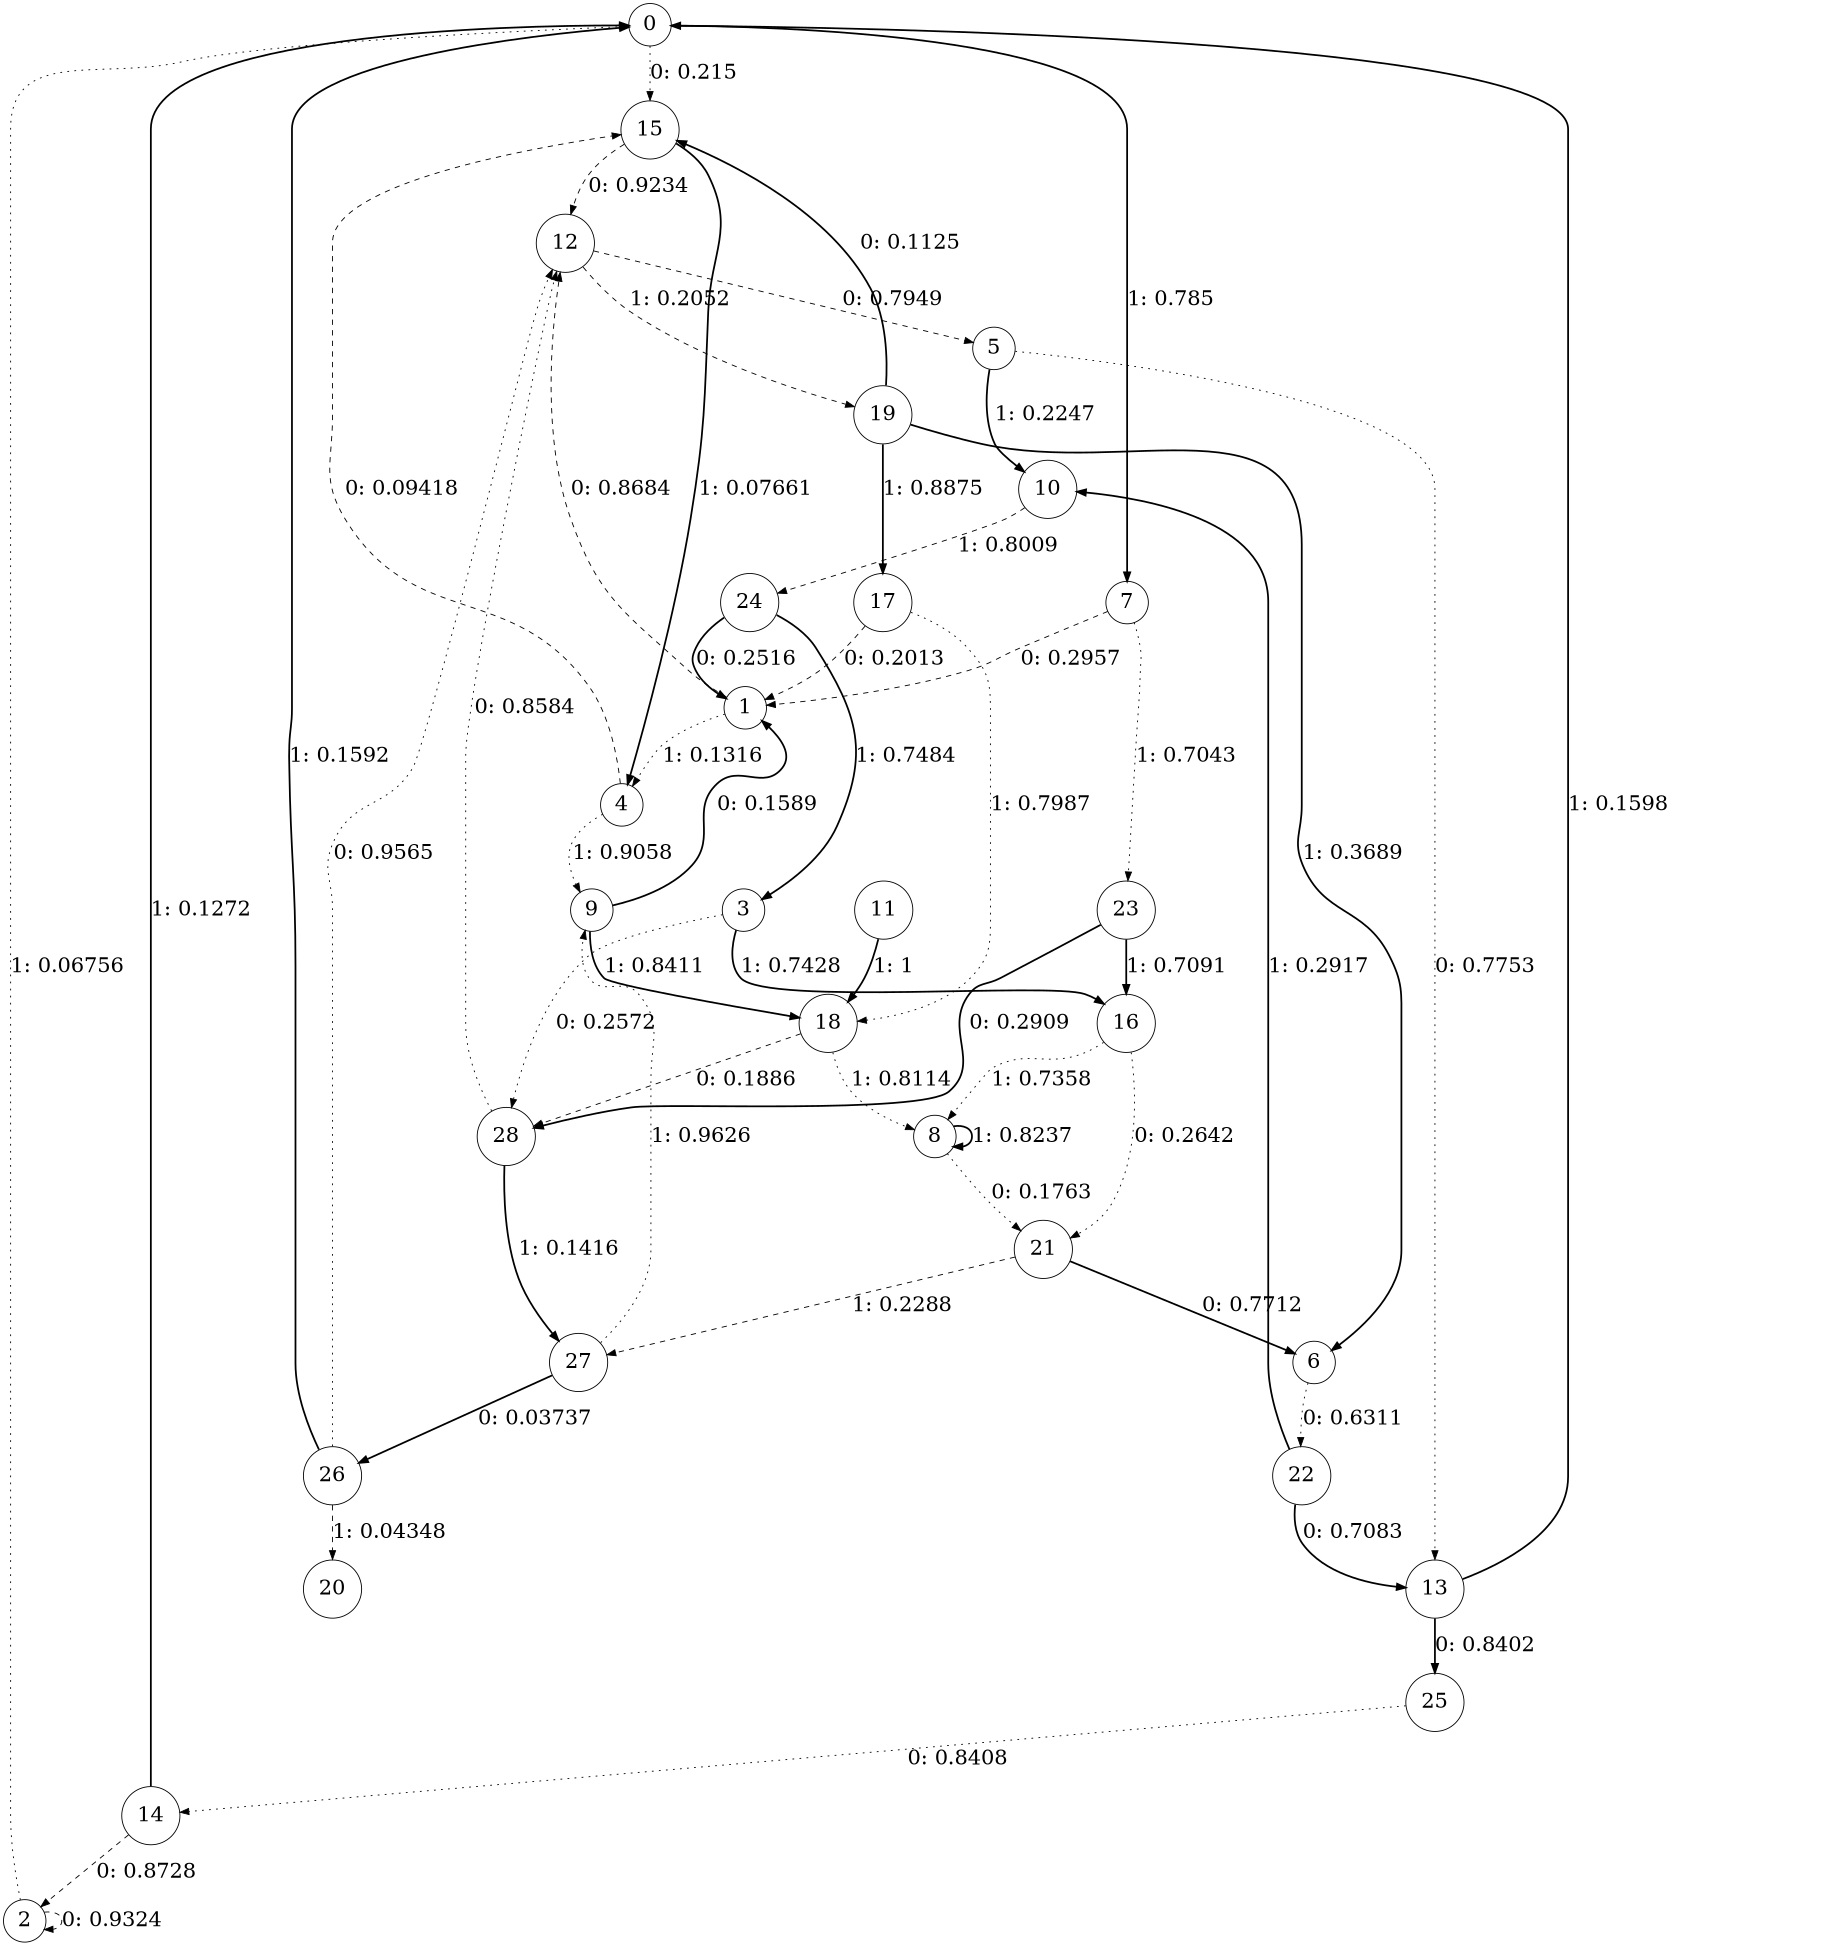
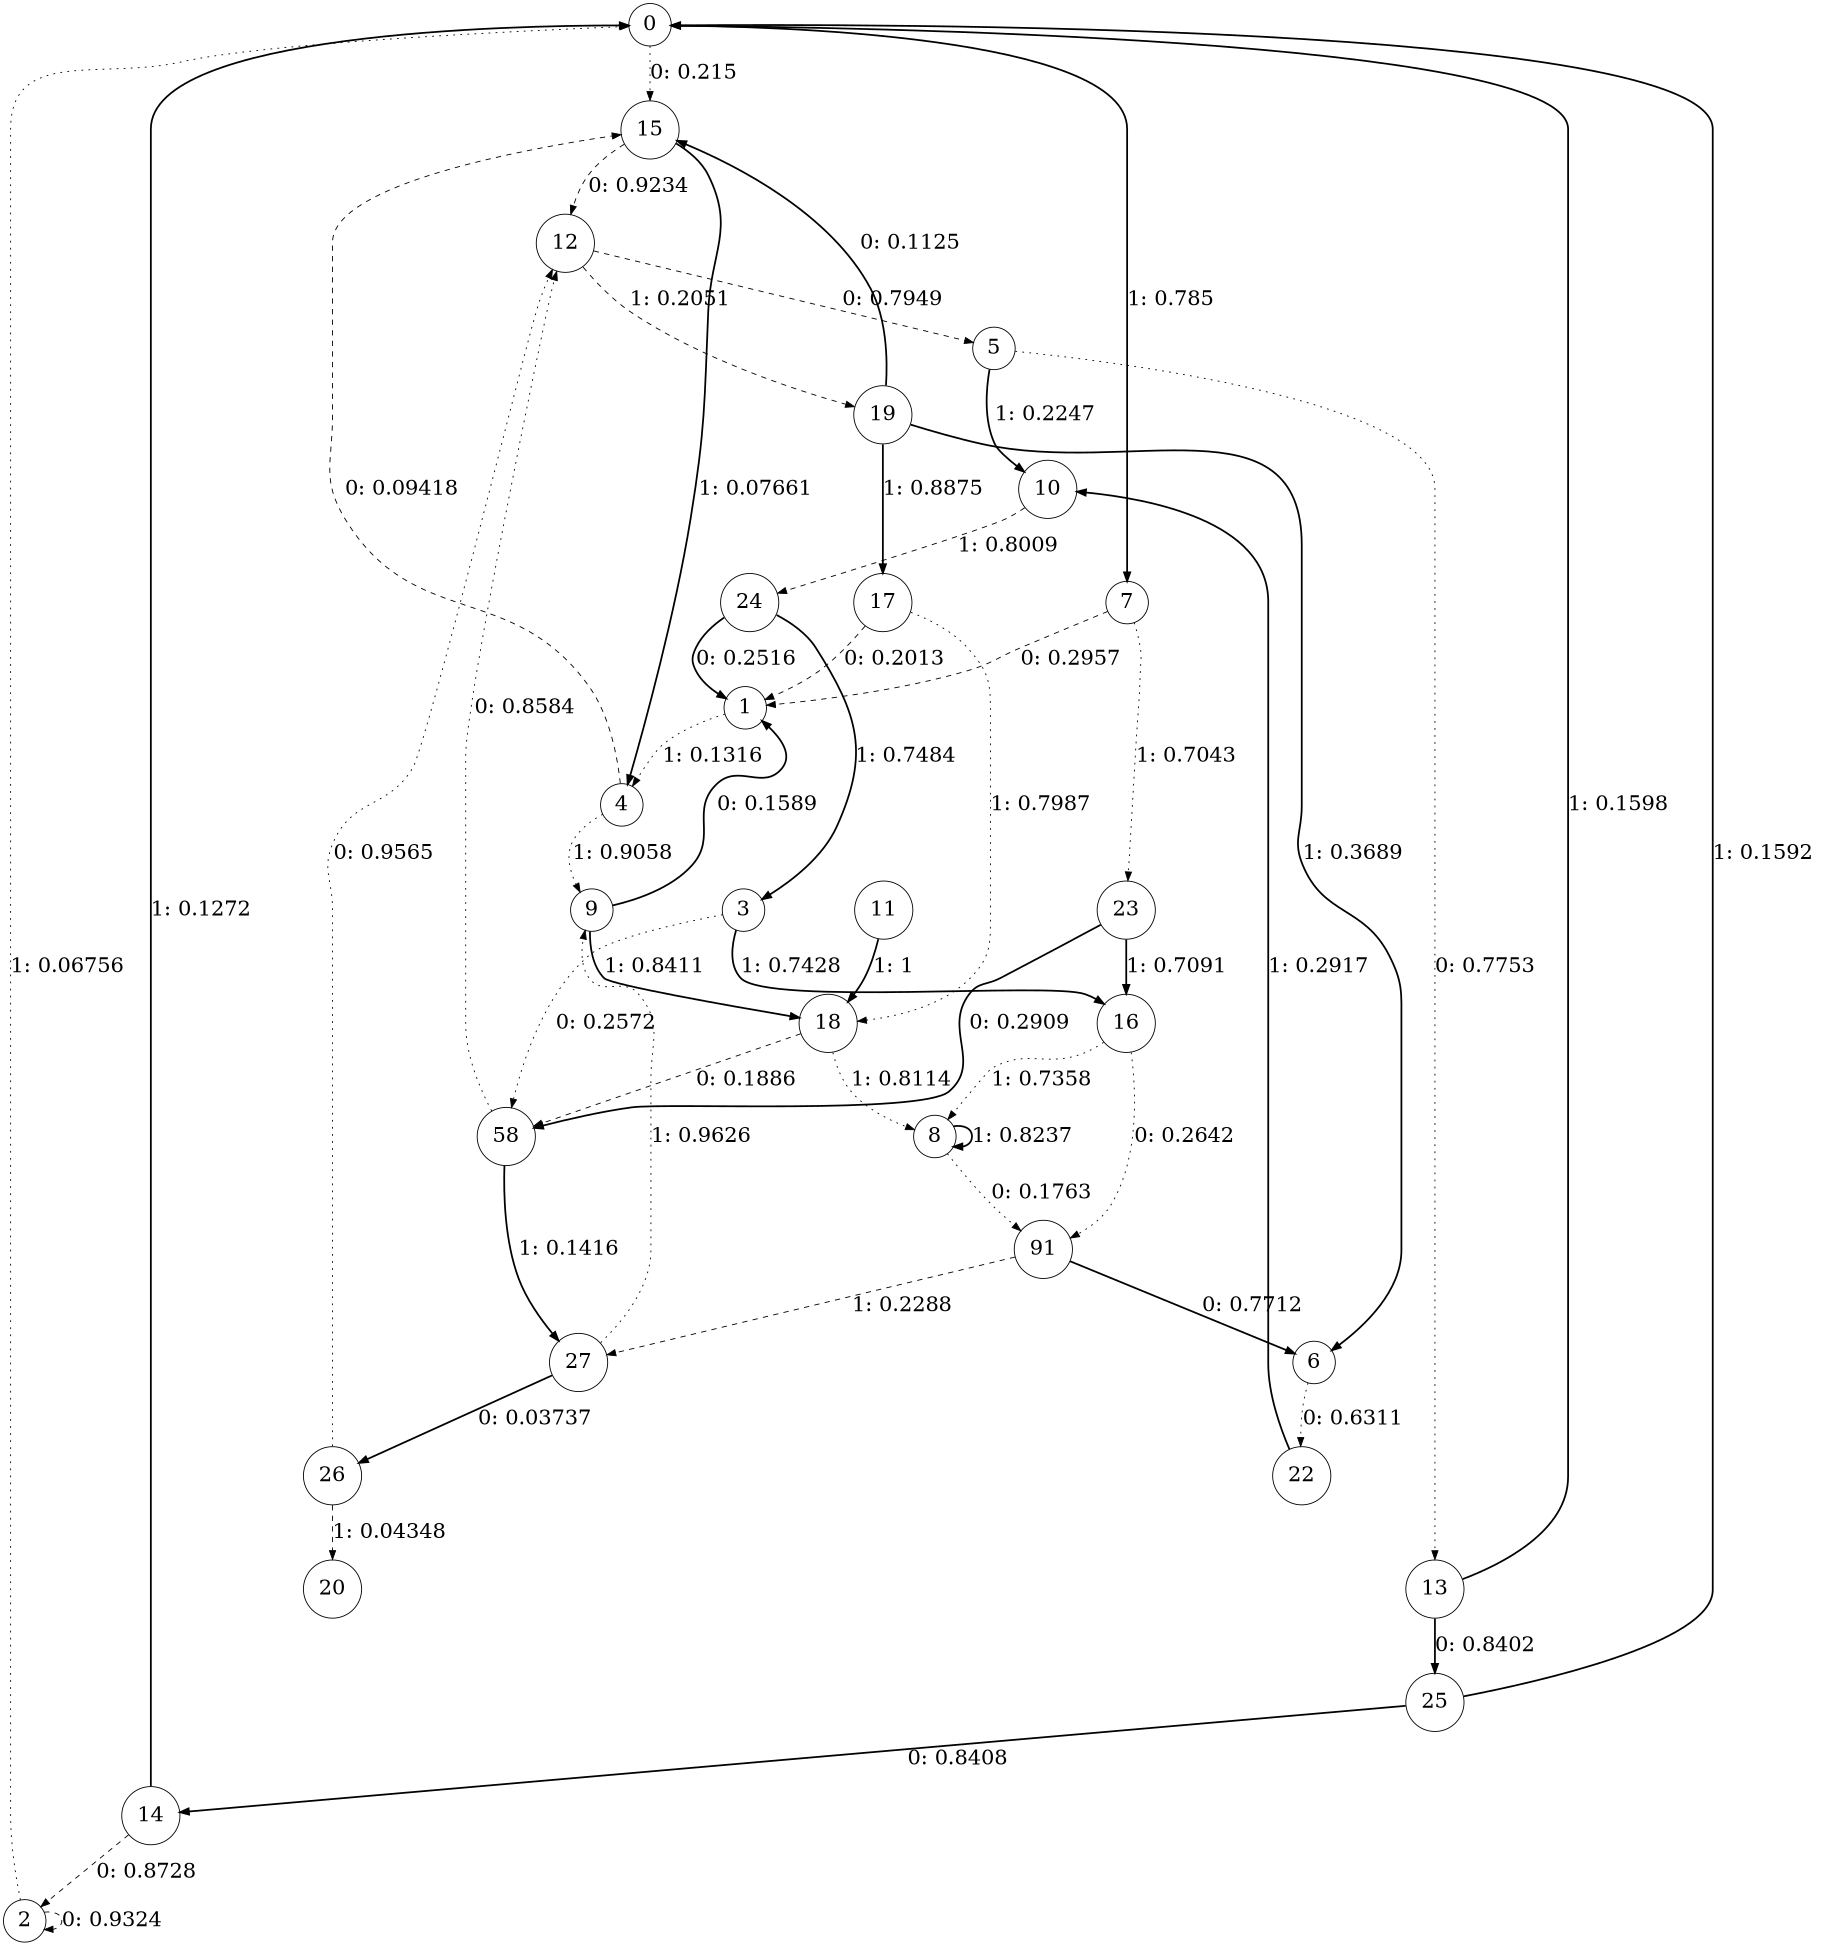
edge "12" -> "19": label "1: 0.2052   " -> "1: 0.2051   "
edge "1" -> "12": removed, label "0: 0.8684"
edge "26" -> "0": now "25" -> "0"
node "28": label "28" -> "58"
node "21": label "21" -> "91"
edge "22" -> "13": removed, label "0: 0.7083"
edge "25" -> "14": style dotted -> bold
